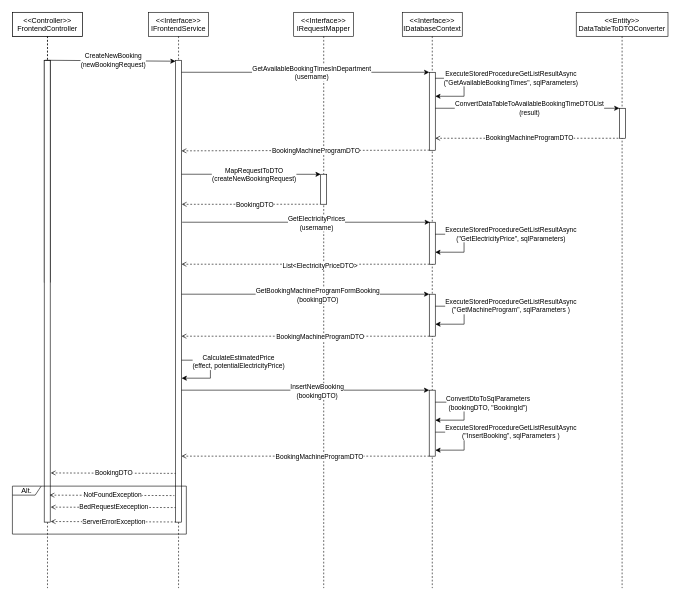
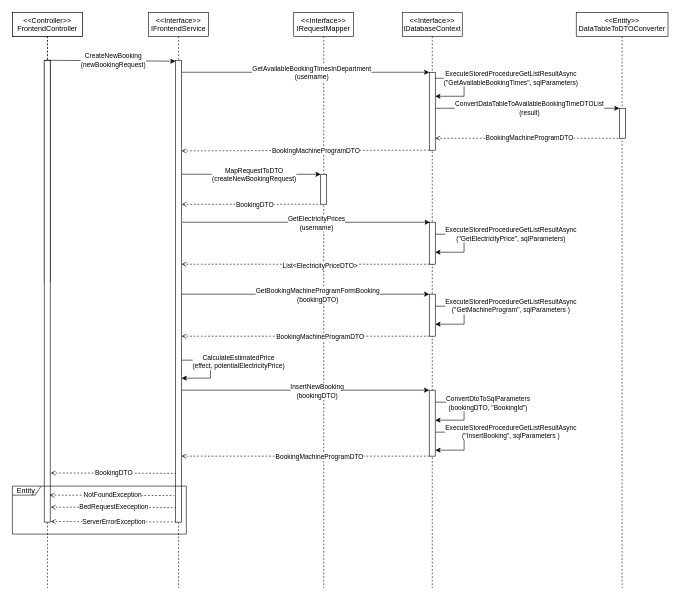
node "Alt.": label "Alt." -> "Entity."
